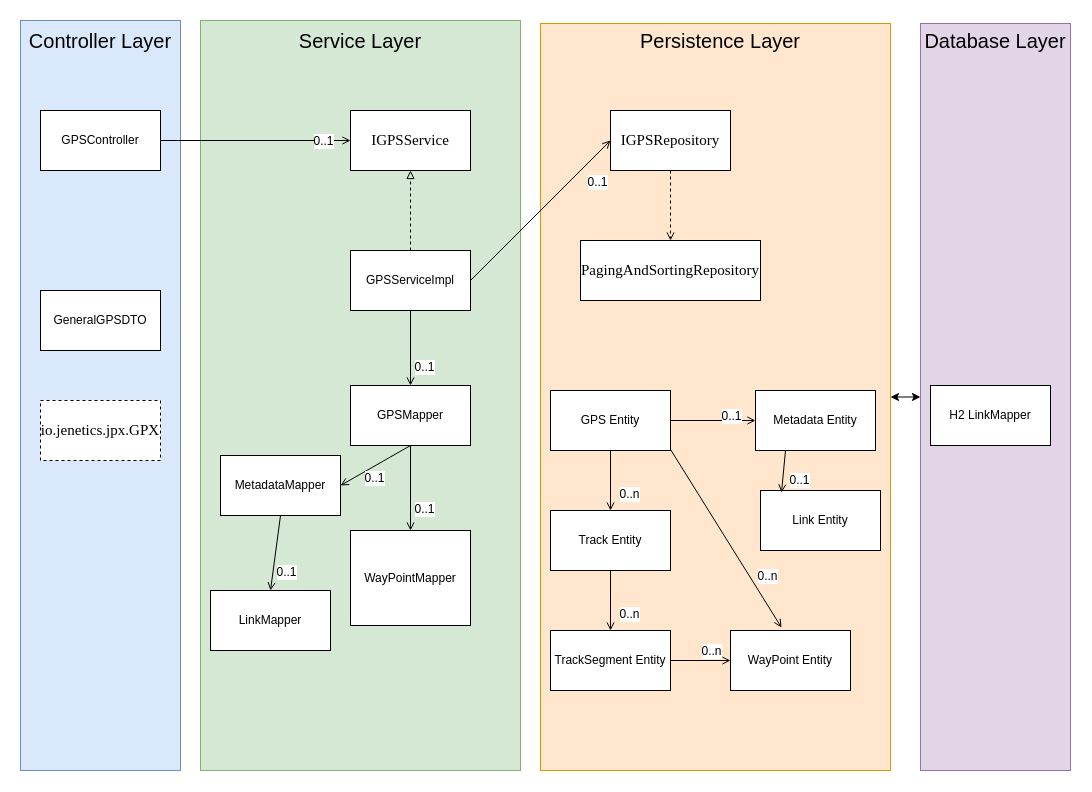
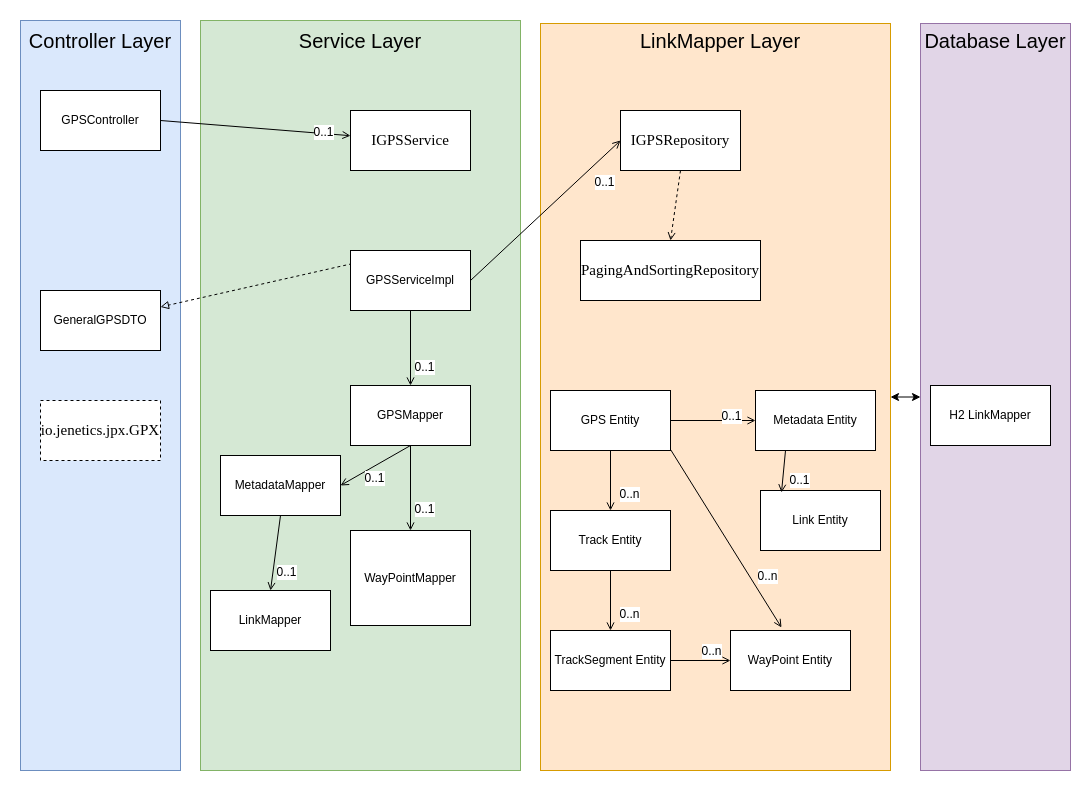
node "Persistence Layer": label "Persistence Layer" -> "LinkMapper Layer"
node "GPSController": moved (101, 141) -> (101, 121)
node "IGPSRepository": moved (671, 141) -> (681, 141)
edge "GPSServiceImpl" -> "IGPSService": now "GPSServiceImpl" -> "GeneralGPSDTO"
